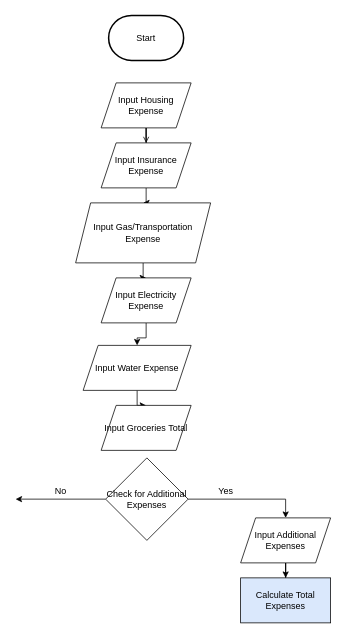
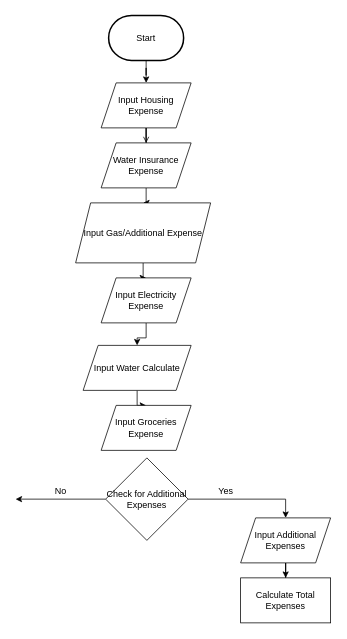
edge "Start" -> "Input Housing Expense": added
node "Input Insurance Expense": label "Input Insurance Expense" -> "Water Insurance Expense"
node "Input Gas/Transportation Expense": label "Input Gas/Transportation Expense" -> "Input Gas/Additional Expense"
node "Input Water Expense": label "Input Water Expense" -> "Input Water Calculate"
node "Input Groceries Total": label "Input Groceries Total" -> "Input Groceries Expense"
node "Calculate Total Expenses": fillcolor #dae8fc -> #ffffff
